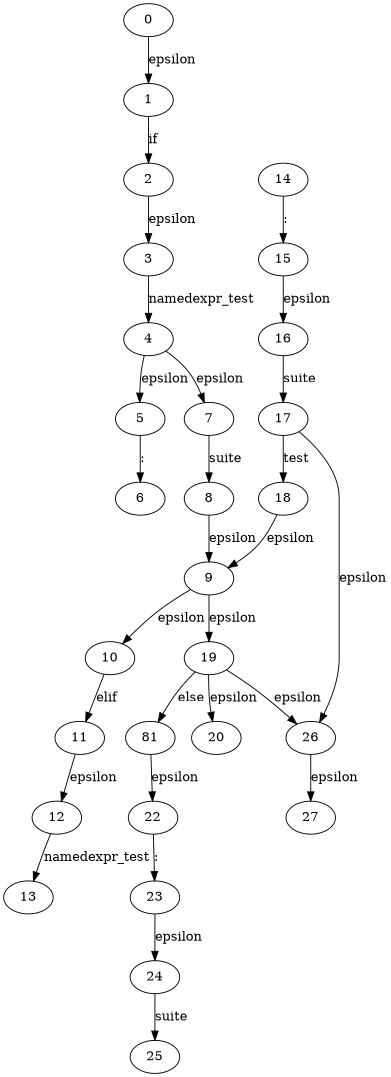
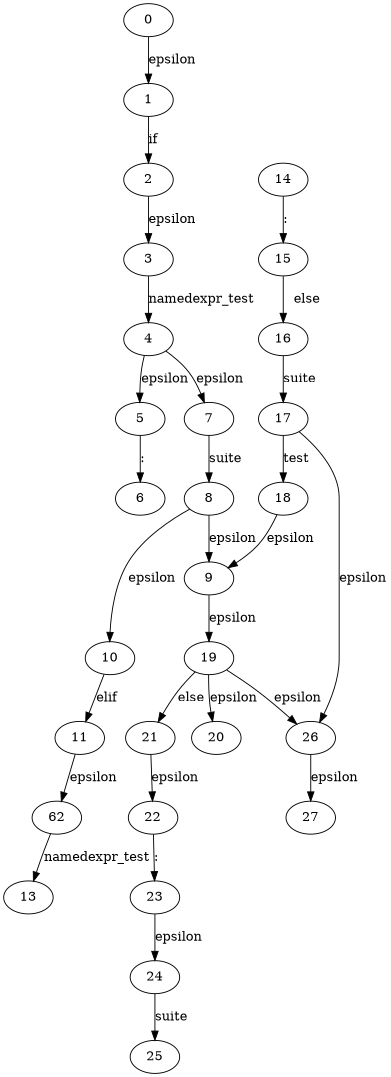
edge "15" -> "16": label "epsilon" -> "else"
edge "9" -> "10": now "8" -> "10"
node "81": label "81" -> "21"
node "12": label "12" -> "62"
